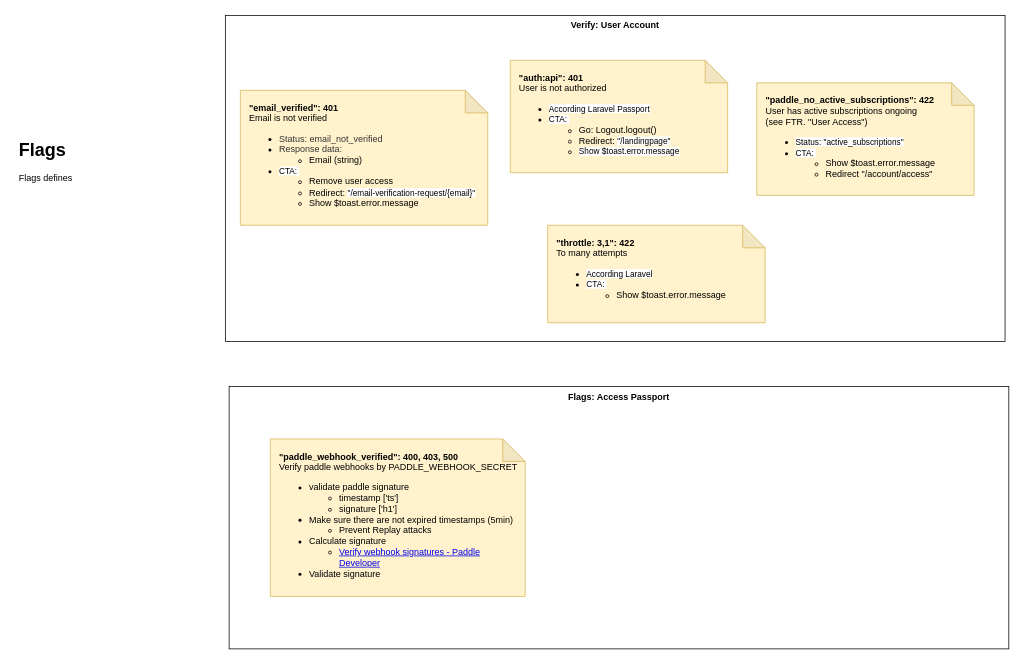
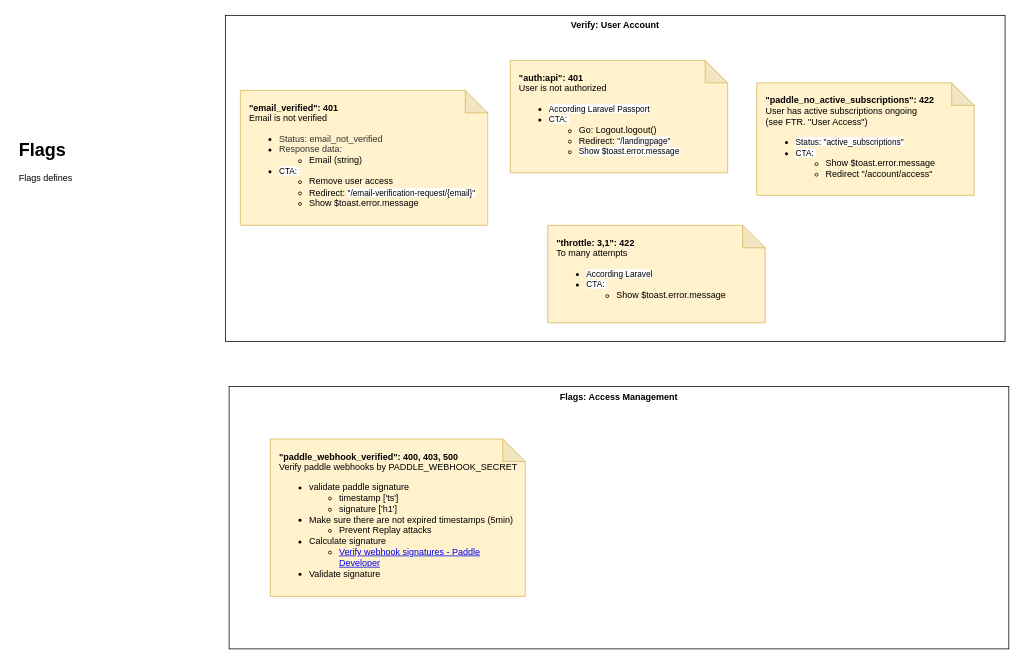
node "Flags: Access Passport": label "Flags: Access Passport" -> "Flags: Access Management"
